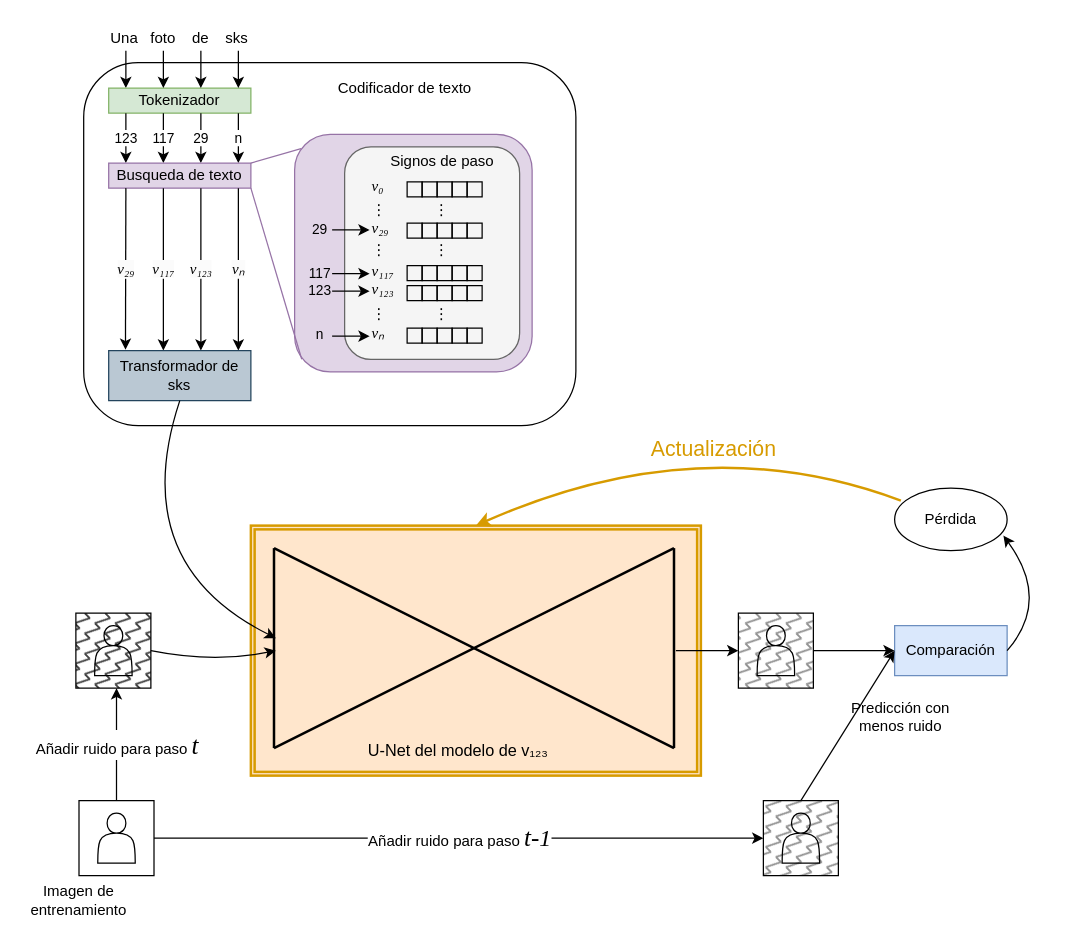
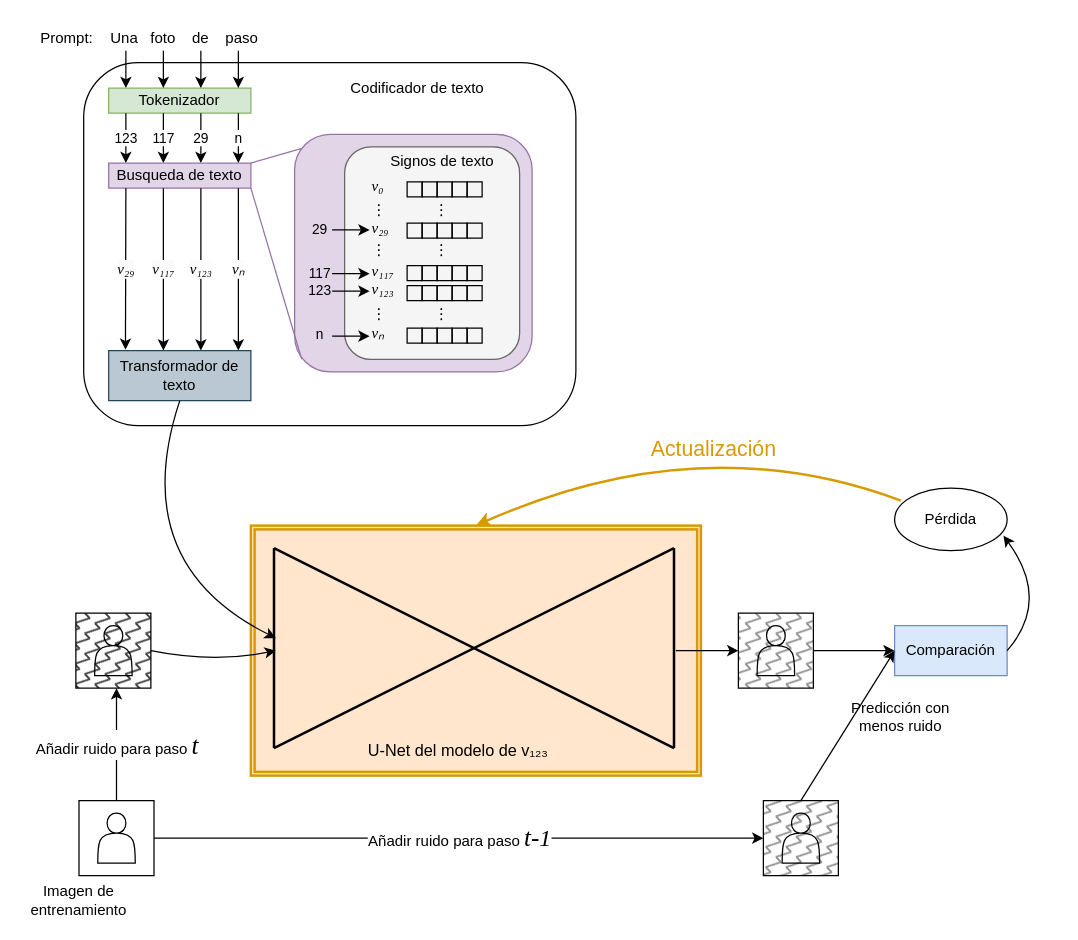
node "Prompt:": added
node "Una foto de sks": label "Una foto de sks" -> "Una foto de paso"
node "Codificador de texto": moved (429, 88) -> (442, 88)
node "Signos de paso": label "Signos de paso" -> "Signos de texto"
node "Transformador de sks": label "Transformador de sks" -> "Transformador de texto"
